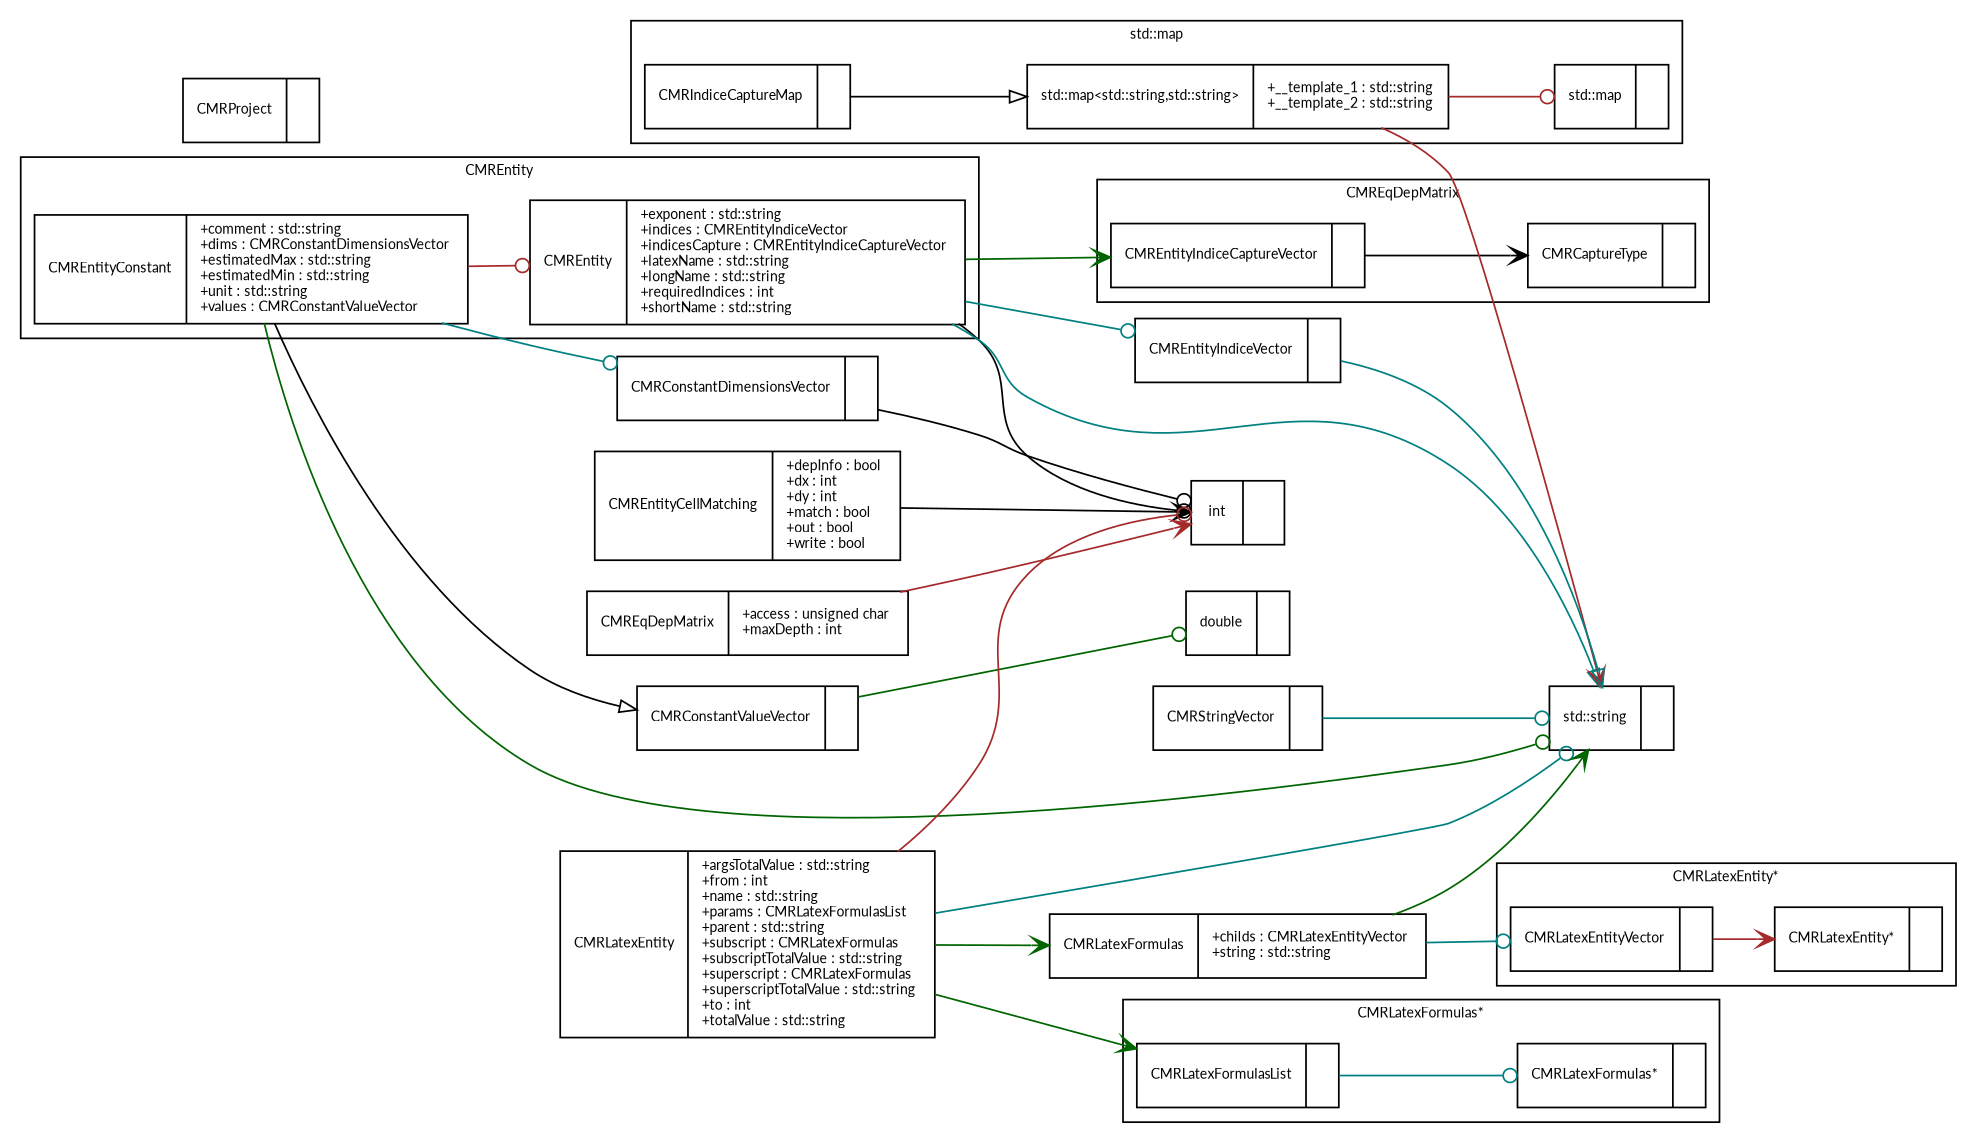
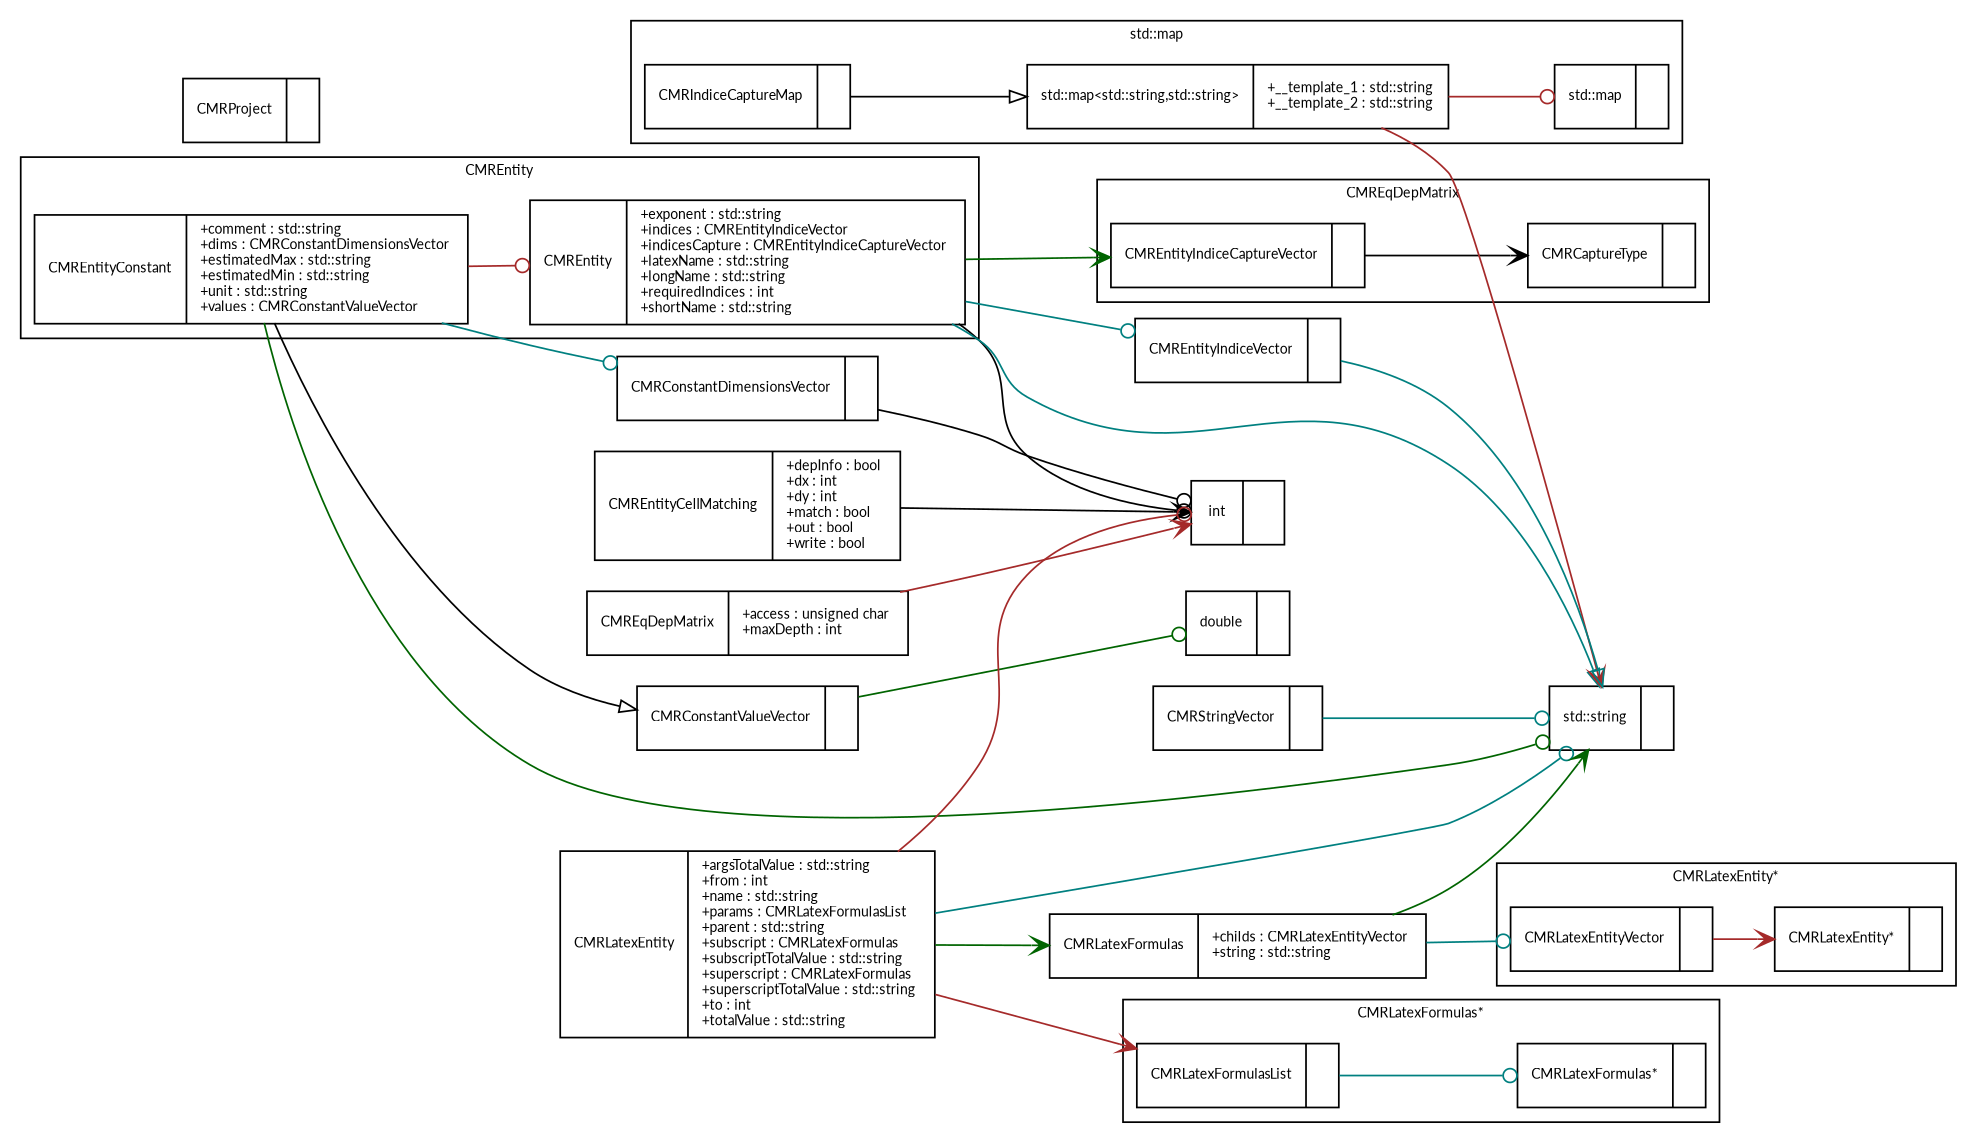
edge "CMRLatexEntity" -> "CMRLatexFormulasList": color darkgreen -> brown
